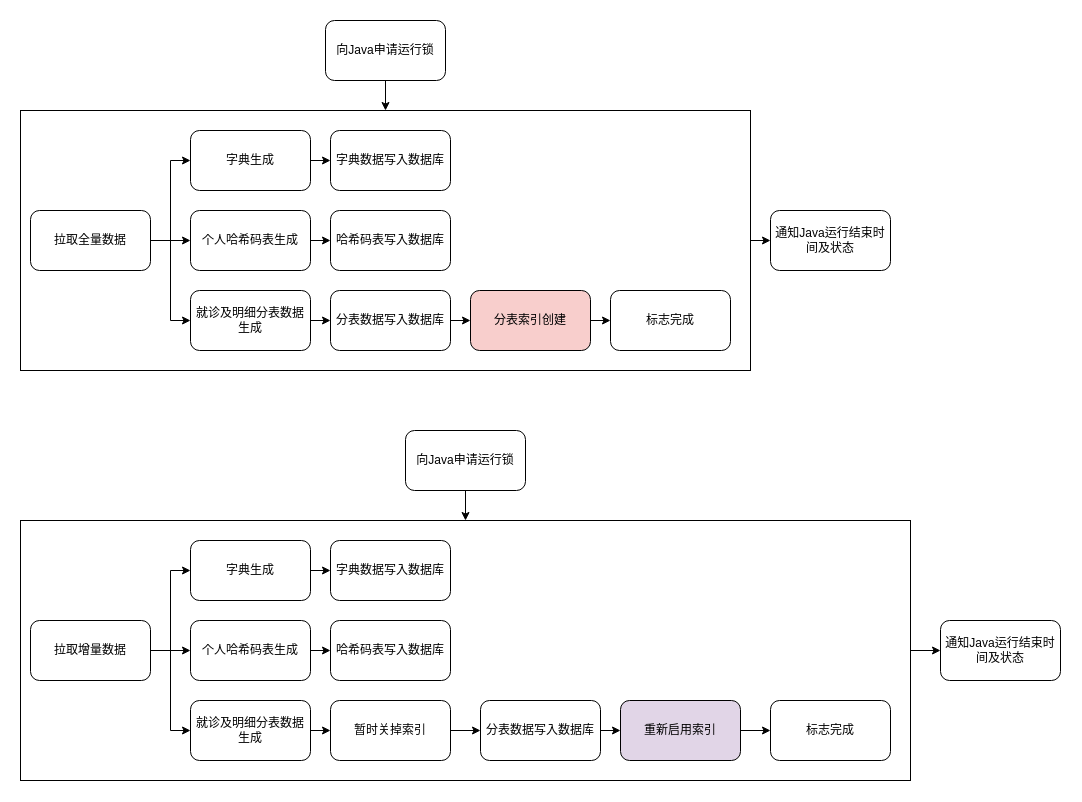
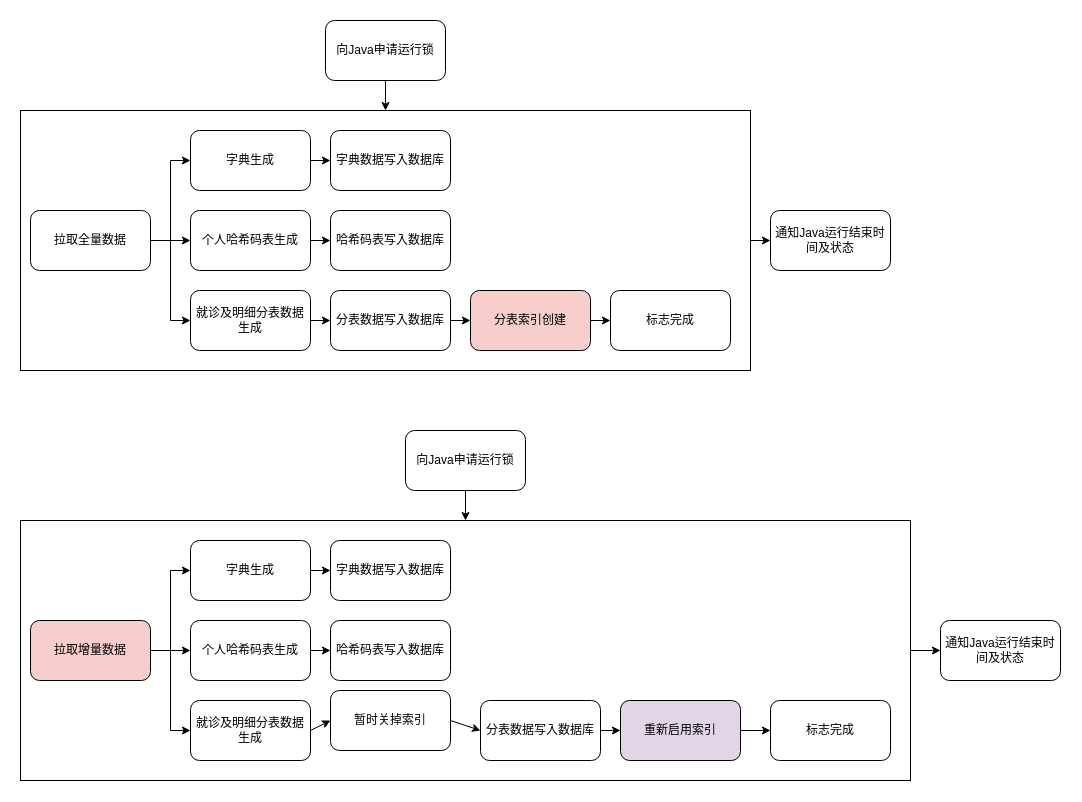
node "拉取增量数据": fillcolor #ffffff -> #f8cecc
node "暂时关掉索引": moved (391, 731) -> (391, 721)
